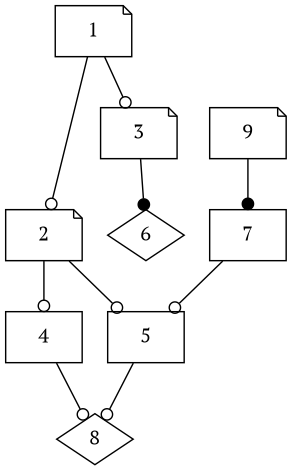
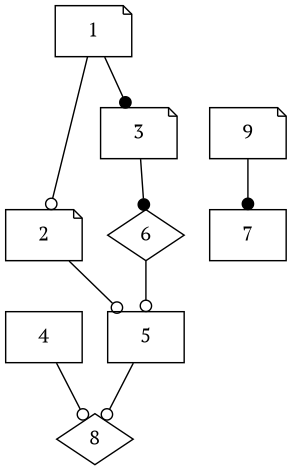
edge "1" -> "3": arrowhead odot -> dot
edge "2" -> "4": removed
edge "7" -> "5": now "6" -> "5"
